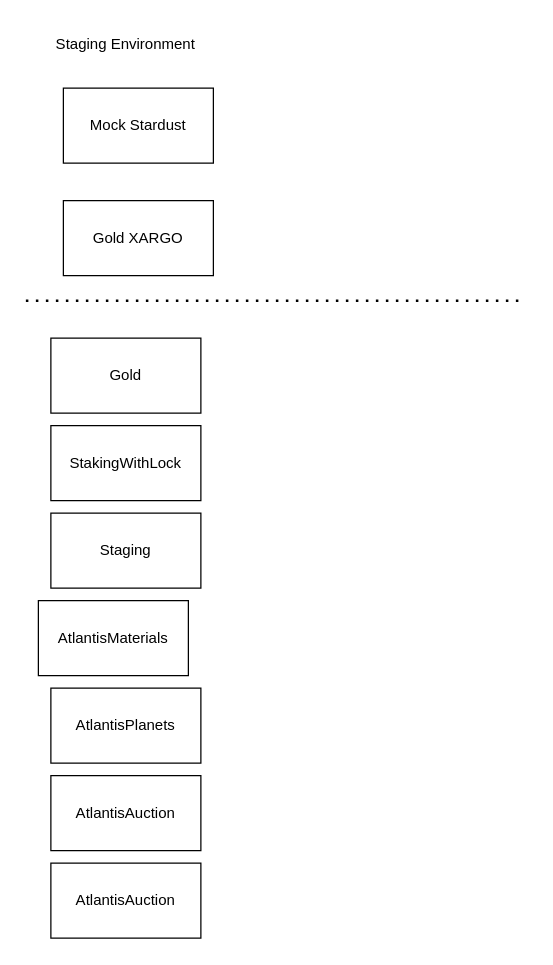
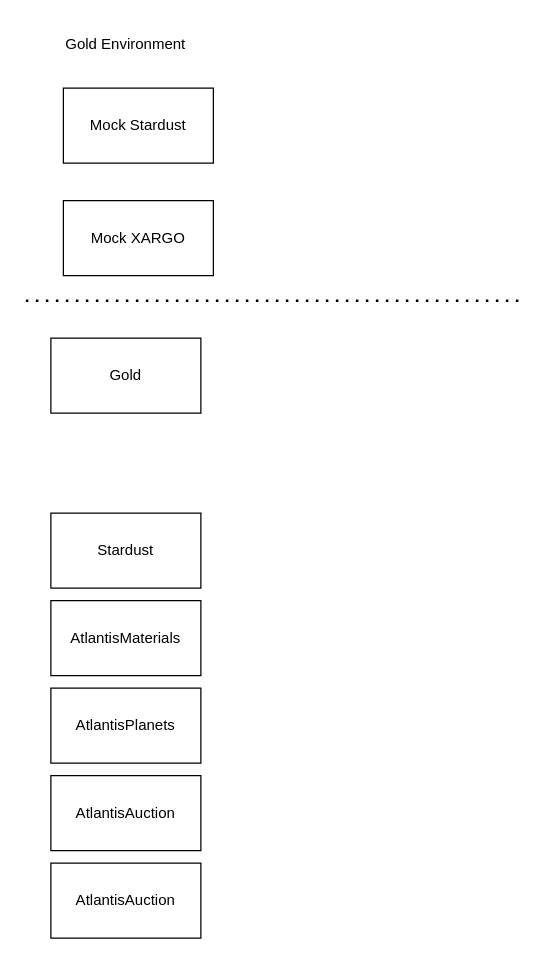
node "Staging Environment": label "Staging Environment" -> "Gold Environment"
node "Gold XARGO": label "Gold XARGO" -> "Mock XARGO"
node "StakingWithLock": removed
node "Staging": label "Staging" -> "Stardust"
node "AtlantisMaterials": moved (113, 638) -> (126, 638)
